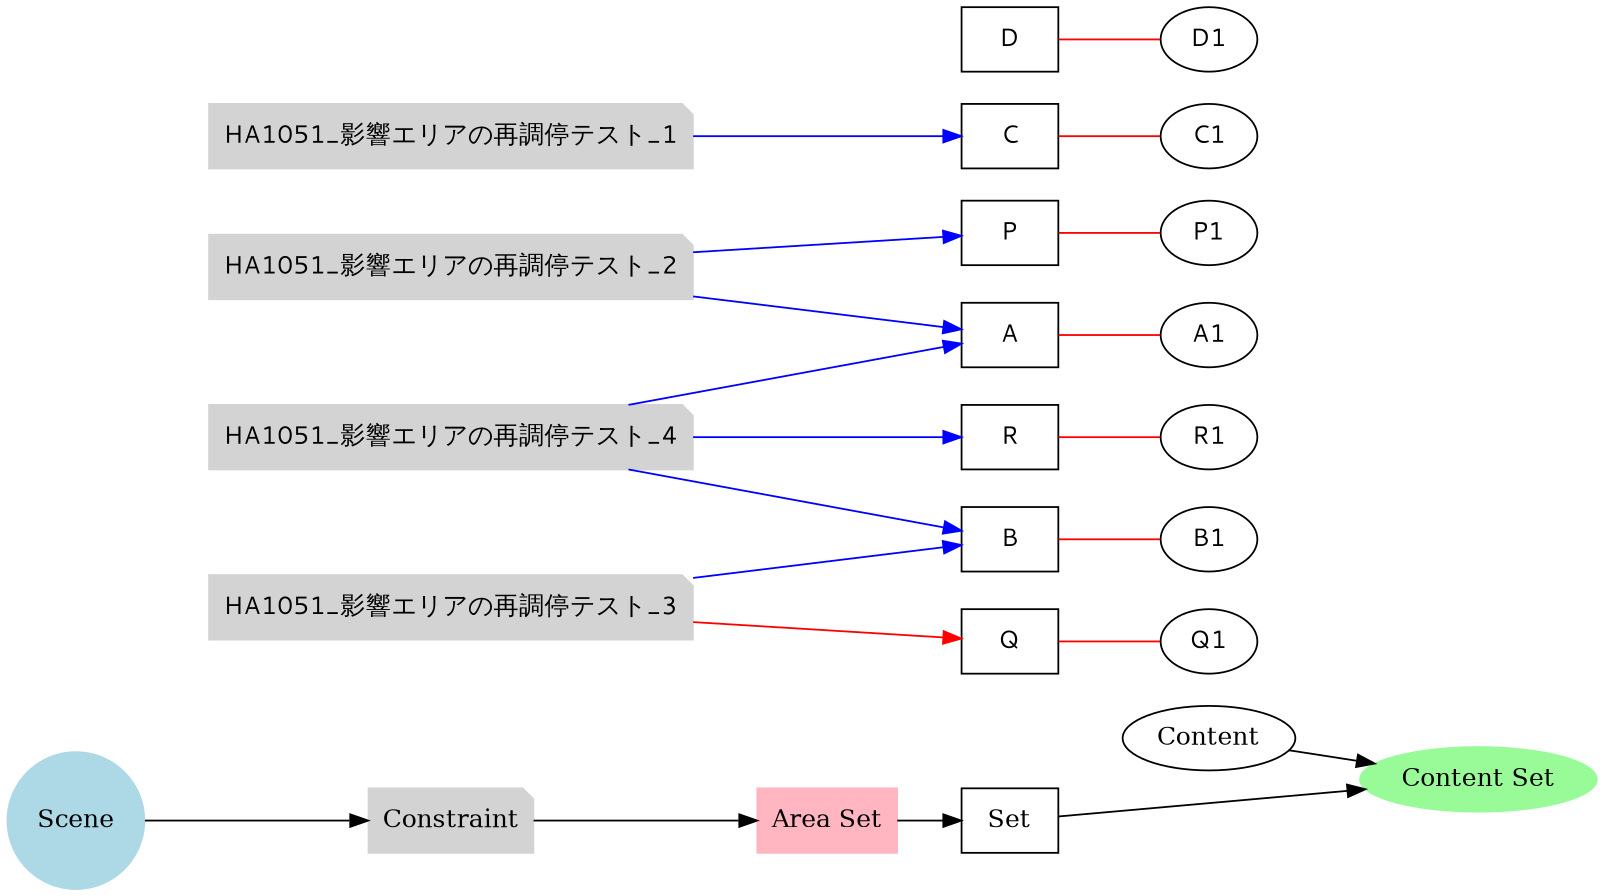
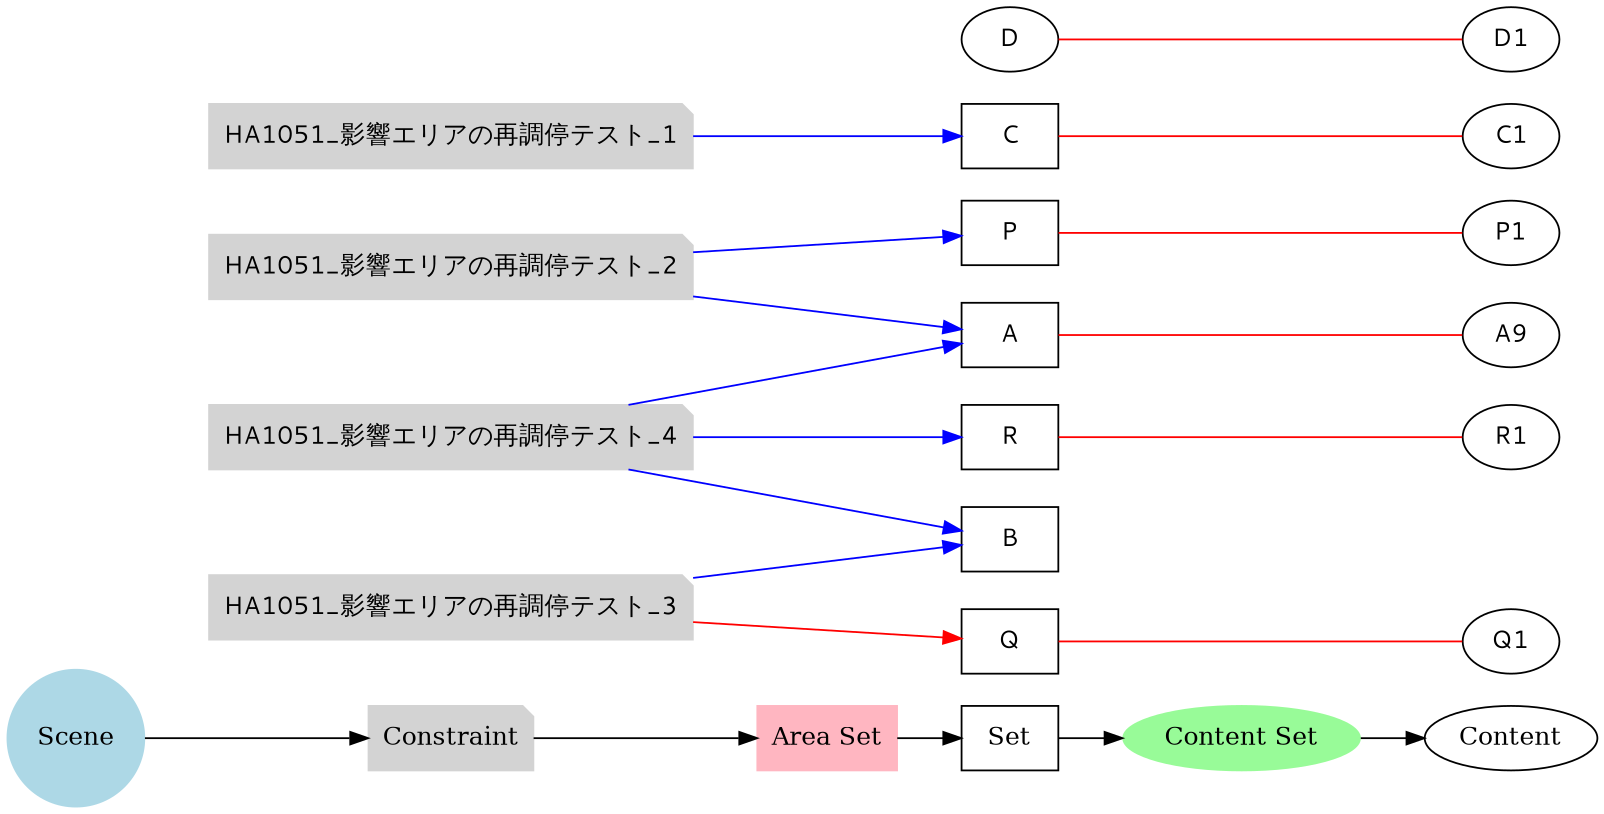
node "D": shape box -> ellipse
node "A1": label "A1" -> "A9"
node "B1": removed
edge "Content" -> "Content Set": reversed
